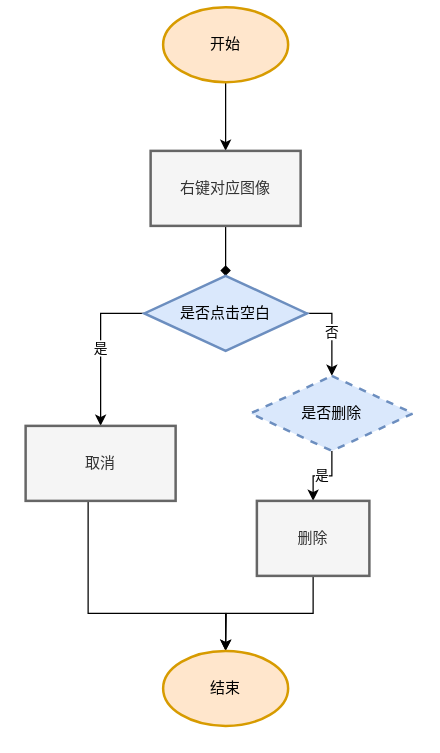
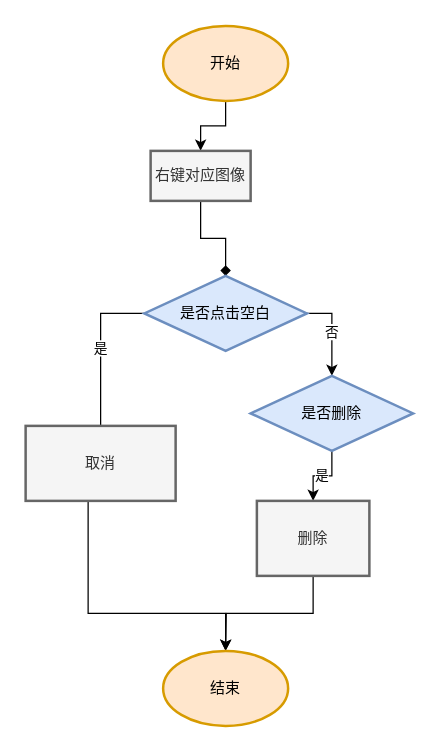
node "开始": moved (226, 44) -> (226, 63)
node "右键对应图像": size 150x75 -> 100x50
node "是否删除": style dashed -> solid
edge "是否点击空白" -> "取消": arrowhead classic -> none
